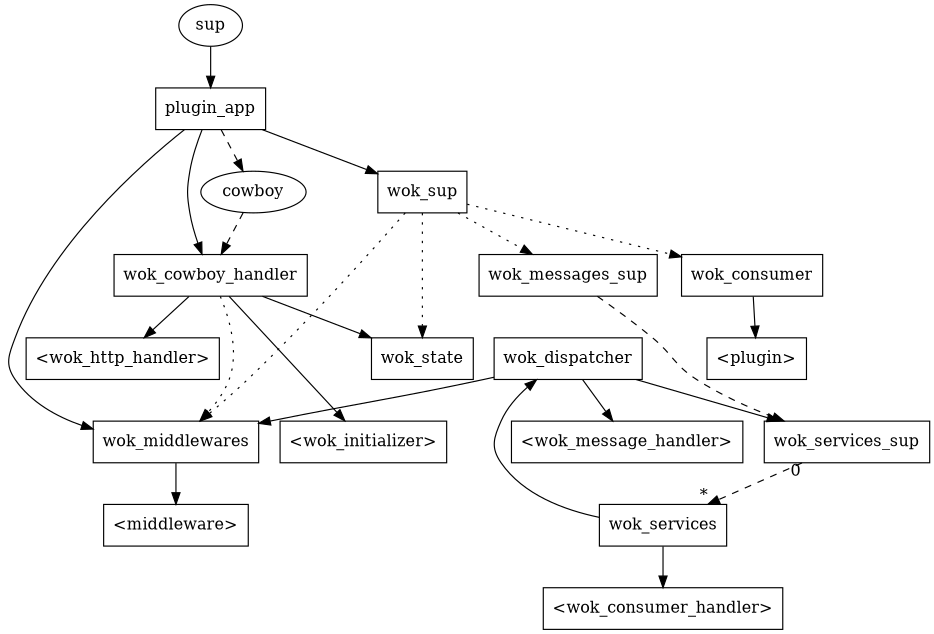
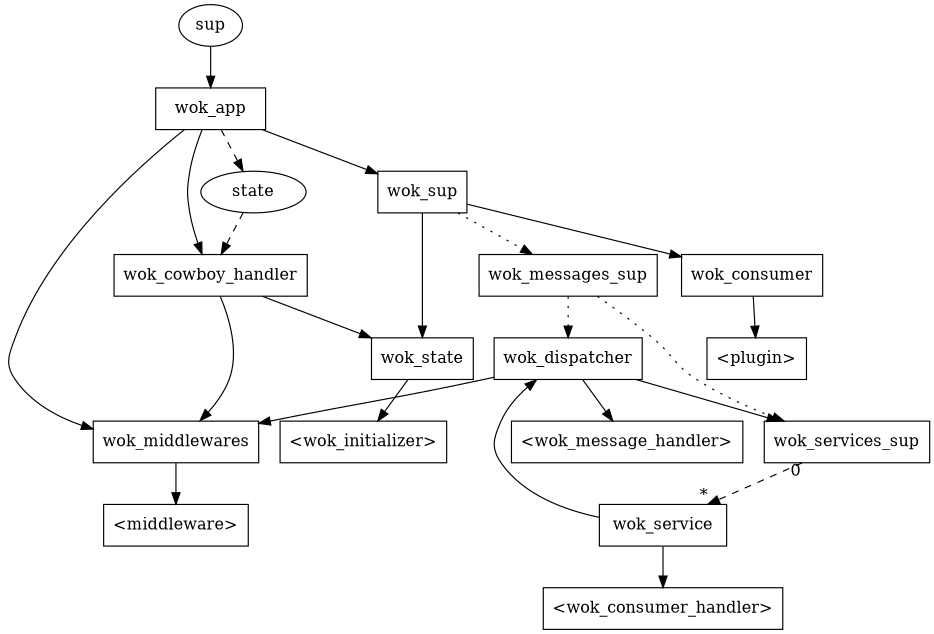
node "plugin_app": label "plugin_app" -> "wok_app"
node "cowboy": label "cowboy" -> "state"
edge "wok_sup" -> "wok_consumer": style dotted -> solid
edge "wok_sup" -> "wok_state": style dotted -> solid
edge "wok_messages_sup" -> "wok_dispatcher": added
edge "wok_sup" -> "wok_middlewares": removed
edge "wok_cowboy_handler" -> "wok_middlewares": style dotted -> solid
edge "wok_cowboy_handler" -> "<wok_initializer>": now "wok_state" -> "<wok_initializer>"
node "<wok_http_handler>": removed
edge "wok_messages_sup" -> "wok_services_sup": style dashed -> dotted
node "wok_services": label "wok_services" -> "wok_service"
